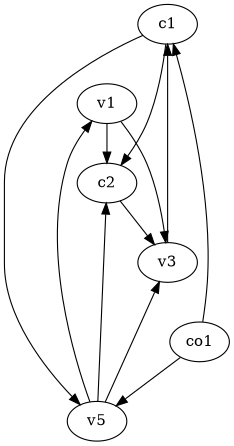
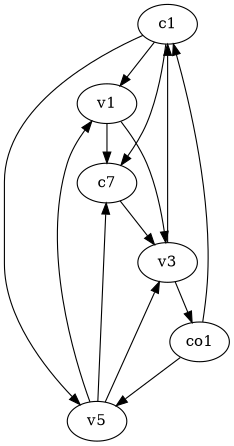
edge "c1" -> "v1": added
node "c2": label "c2" -> "c7"
edge "v3" -> "co1": added
